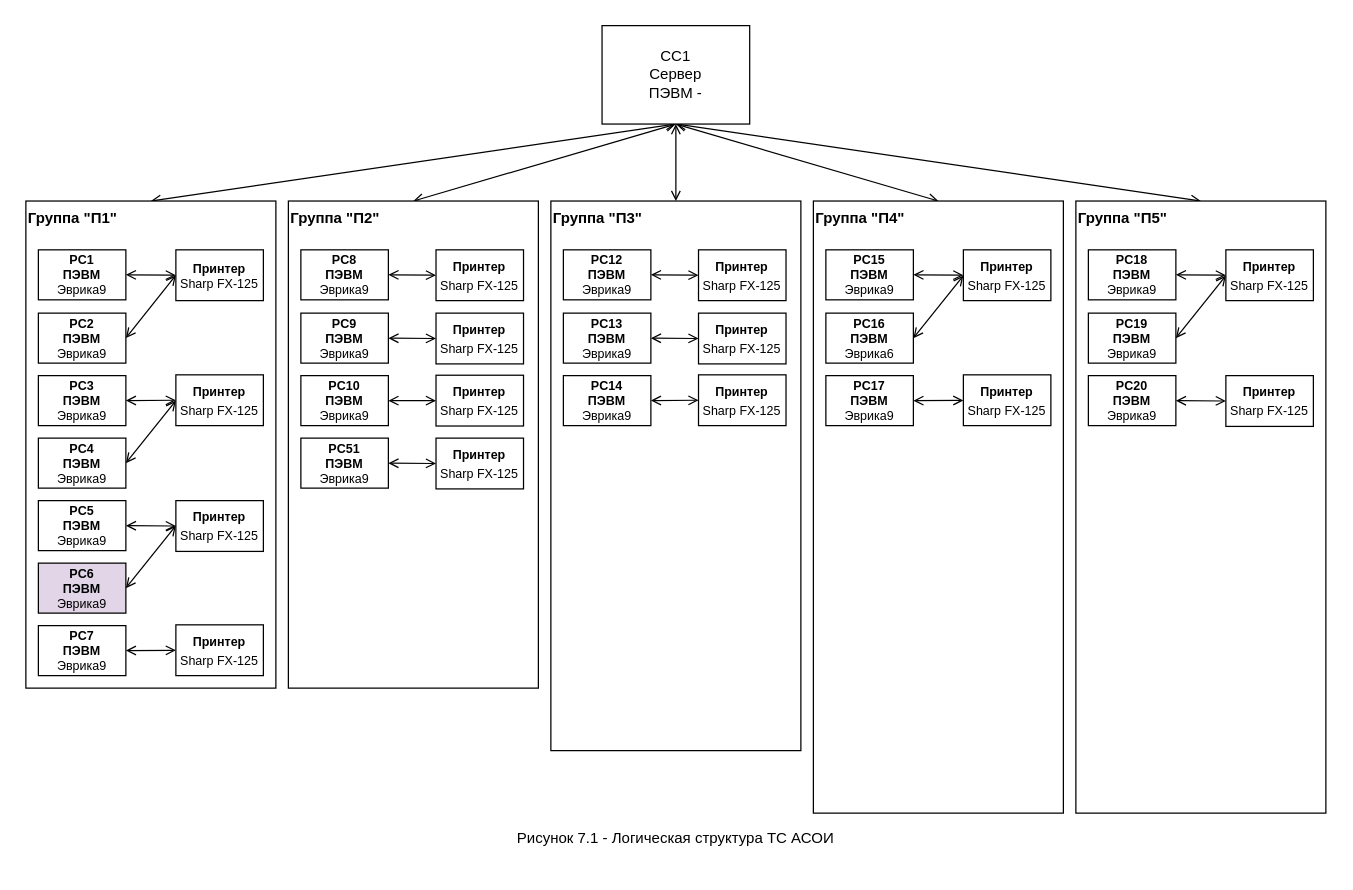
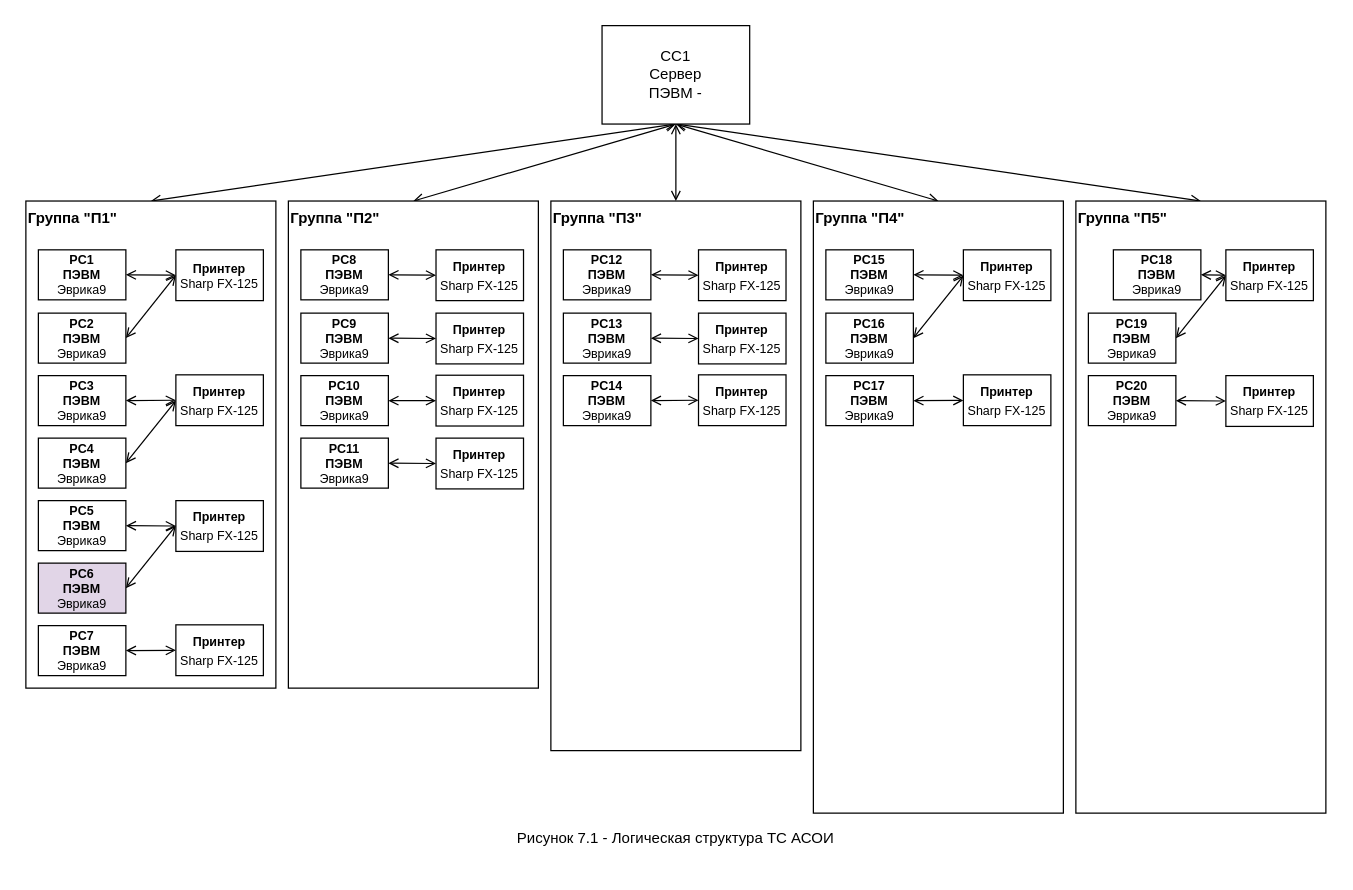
node "PC18ПЭВМЭврика9": moved (1132, 275) -> (1157, 275)
node "PC16ПЭВМЭврика6": label "PC16ПЭВМЭврика6" -> "PC16ПЭВМЭврика9"
node "PC51ПЭВМЭврика9": label "PC51ПЭВМЭврика9" -> "PC11ПЭВМЭврика9"
